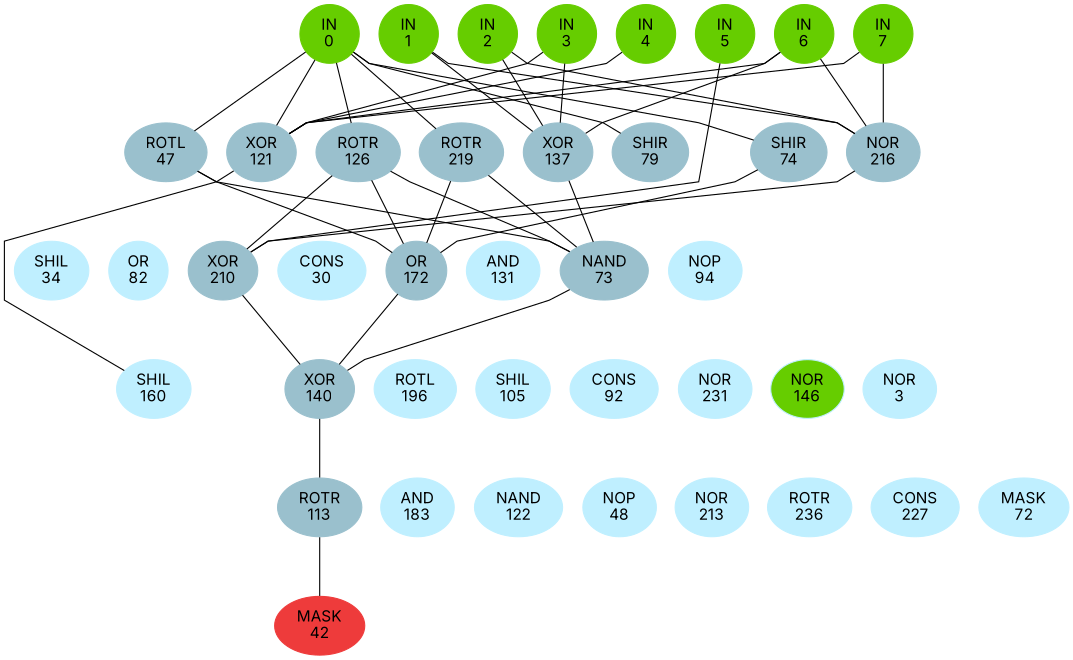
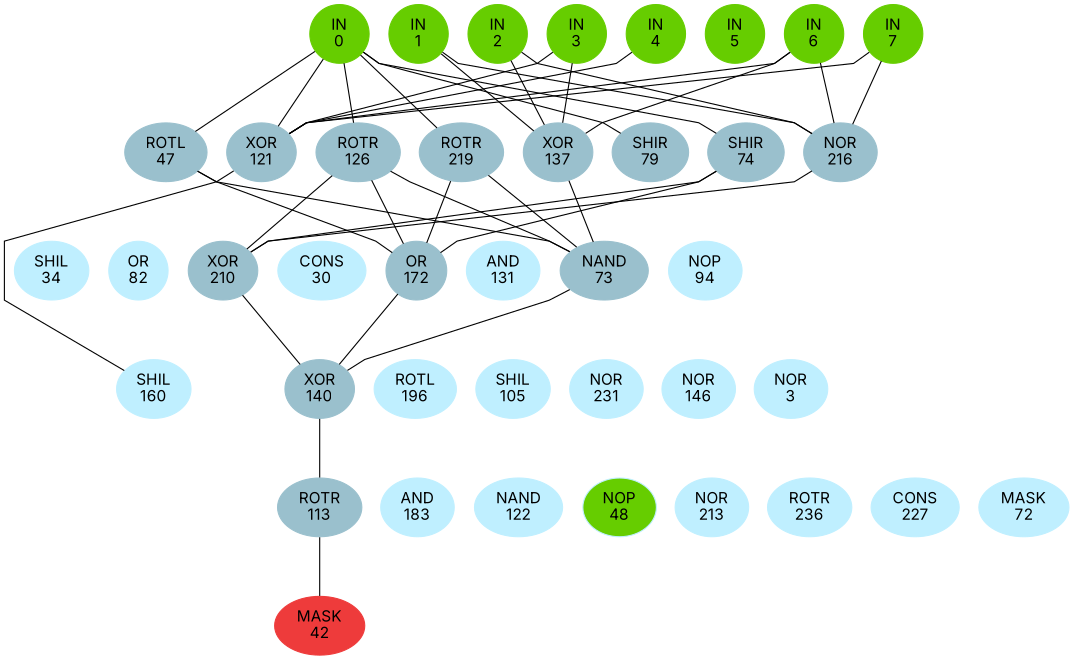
edge "IN 5" -- "XOR 210": now "SHIR 74" -- "XOR 210"
node "CONS 92": removed
node "NOR 146": fillcolor chartreuse3 -> lightblue1
node "NOP 48": fillcolor lightblue1 -> chartreuse3
